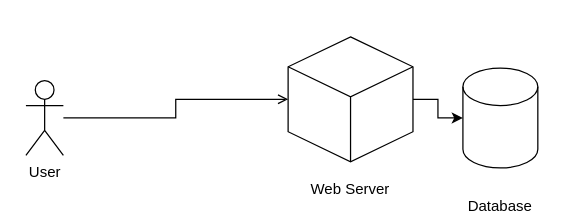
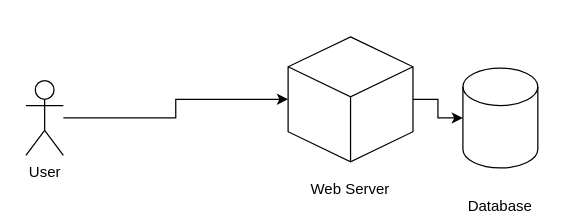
edge "User" -> "Web Server": arrowhead open -> classic
